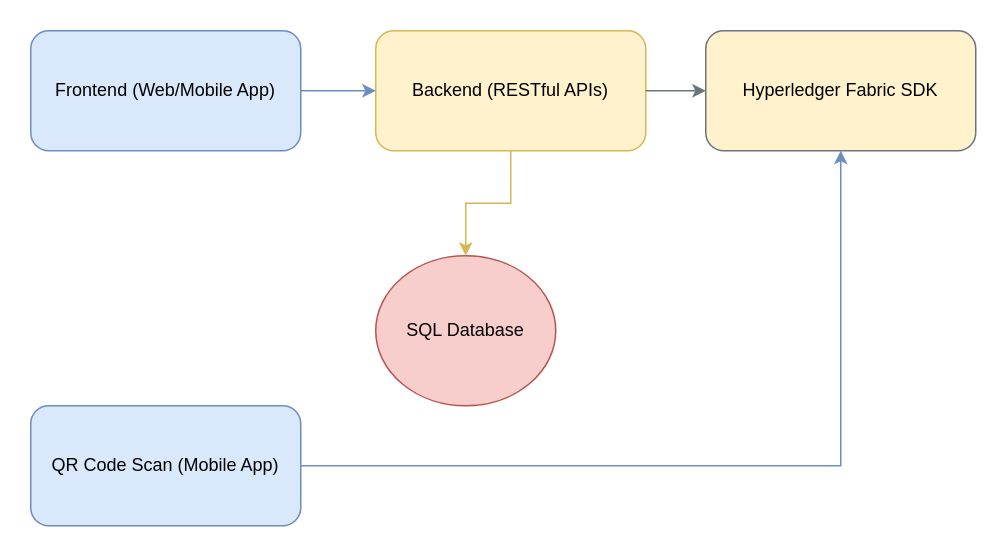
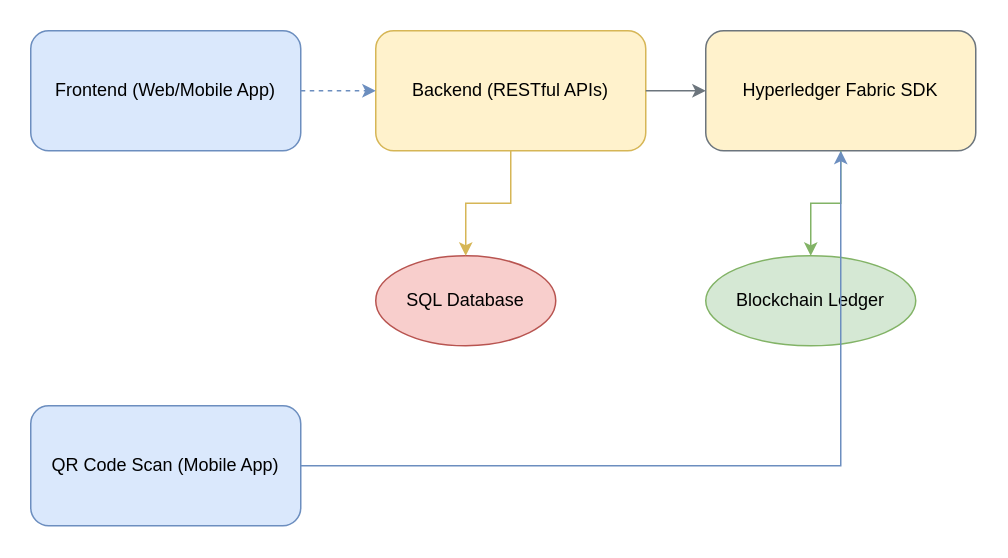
edge "Frontend (Web/Mobile App)" -> "Backend (RESTful APIs)": style solid -> dashed
edge "Hyperledger Fabric SDK" -> "Blockchain Ledger": added
node "Blockchain Ledger": added
node "SQL Database": size 180x150 -> 180x90
